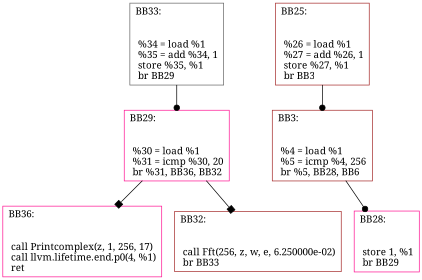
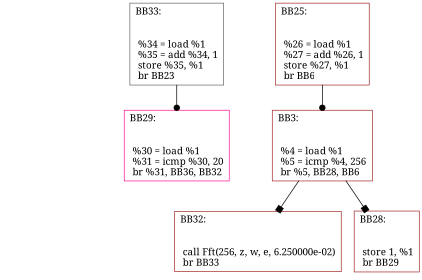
node "BB33:": text "br BB29" -> "br BB23"
node "BB25:": text "br BB3" -> "br BB6"
edge "BB29:" -> "BB32:": now "BB3:" -> "BB32:"
edge "BB3:" -> "BB28:": arrowhead dot -> box
node "BB36:": removed
node "BB28:": color deeppink -> brown
